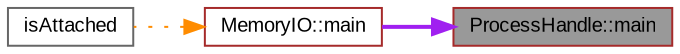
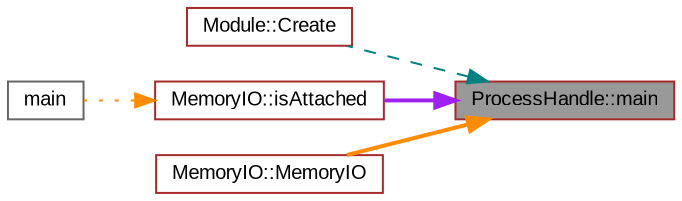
node "isAttached": label "isAttached" -> "main"
node "Module::Create": added
node "MemoryIO::main": label "MemoryIO::main" -> "MemoryIO::isAttached"
node "MemoryIO::MemoryIO": added
